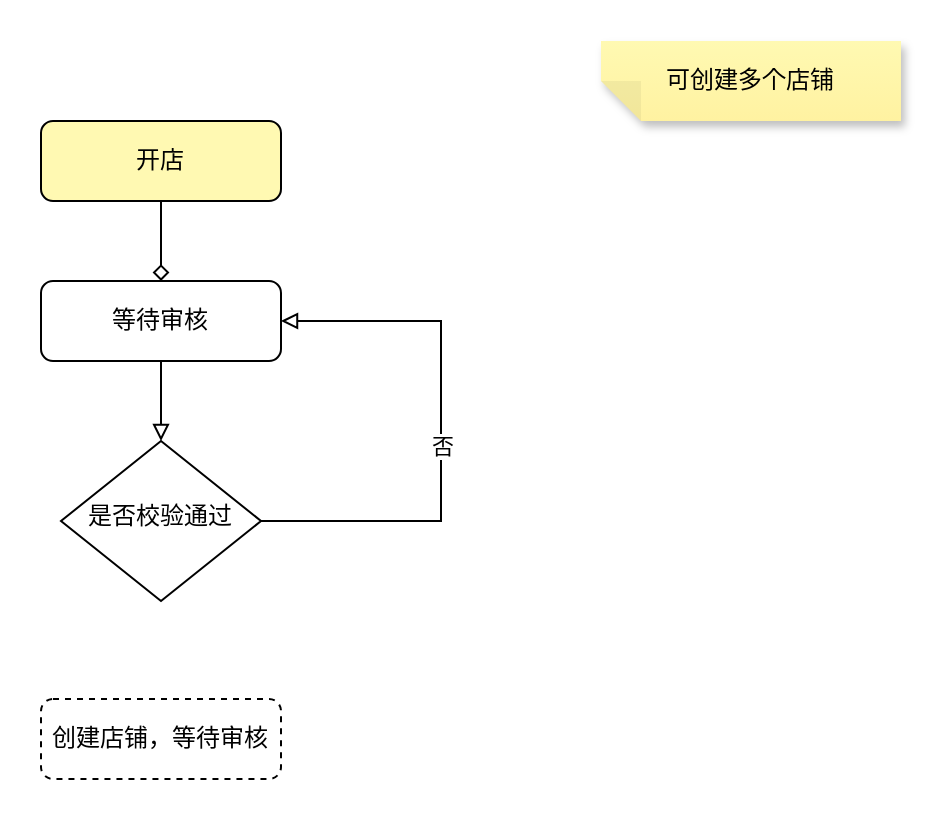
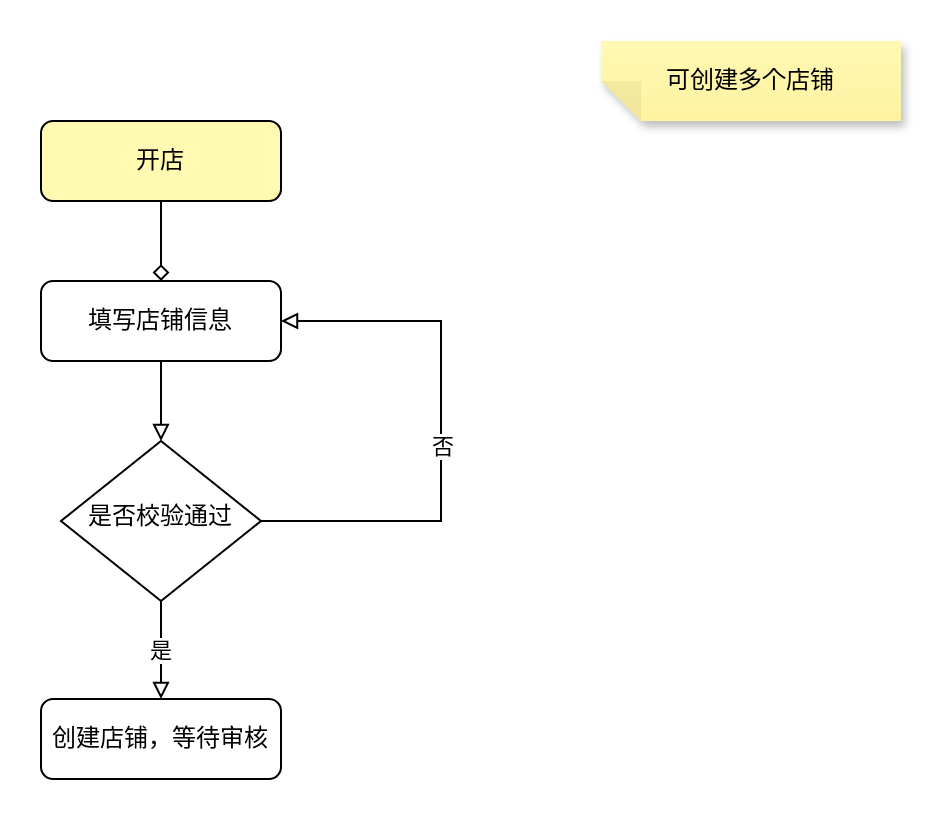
node "等待审核": label "等待审核" -> "填写店铺信息"
edge "是否校验通过" -> "创建店铺，等待审核": added, label "是"
node "创建店铺，等待审核": style dashed -> solid
